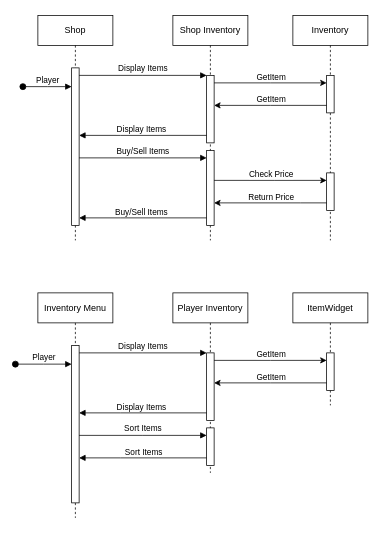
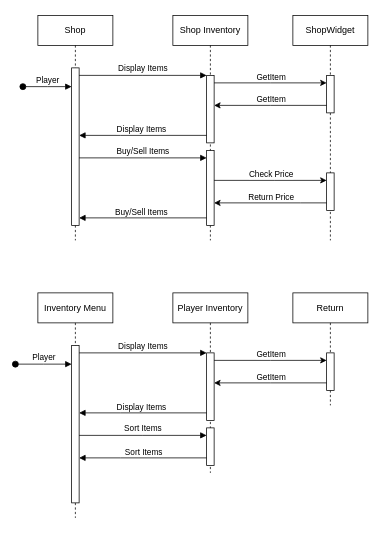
node "Inventory": label "Inventory" -> "ShopWidget"
node "ItemWidget": label "ItemWidget" -> "Return"
